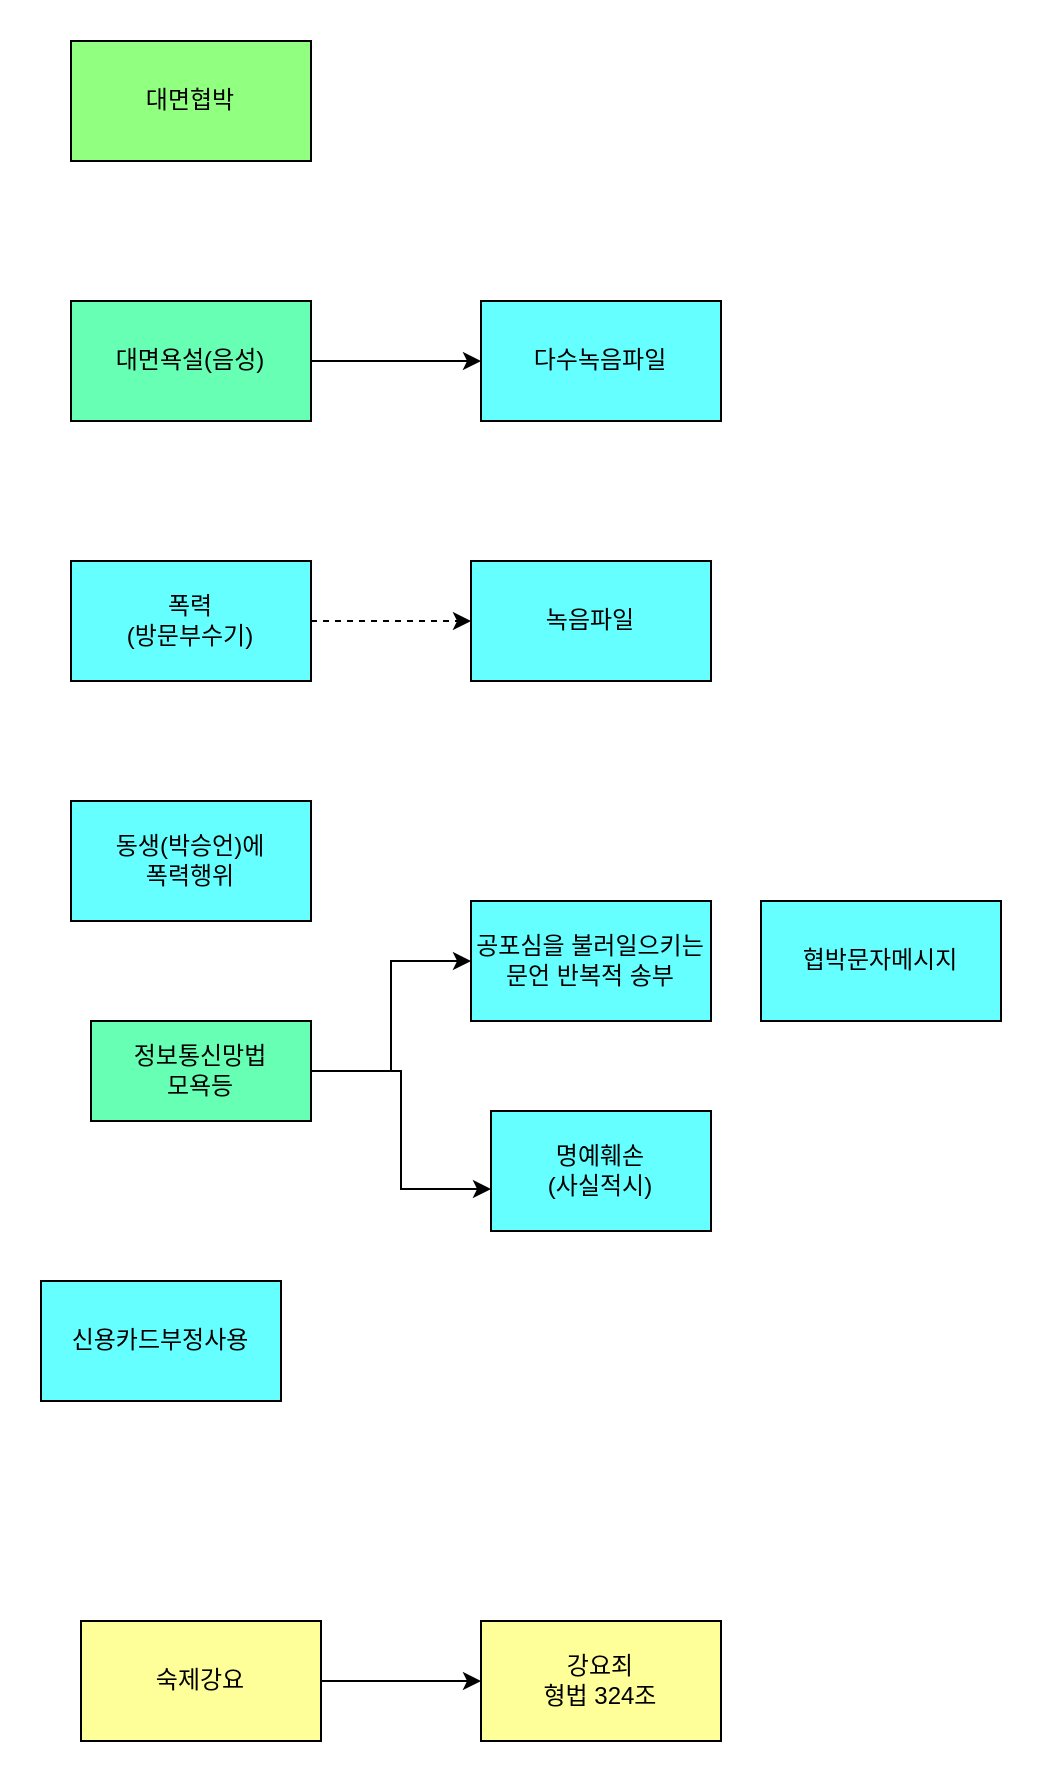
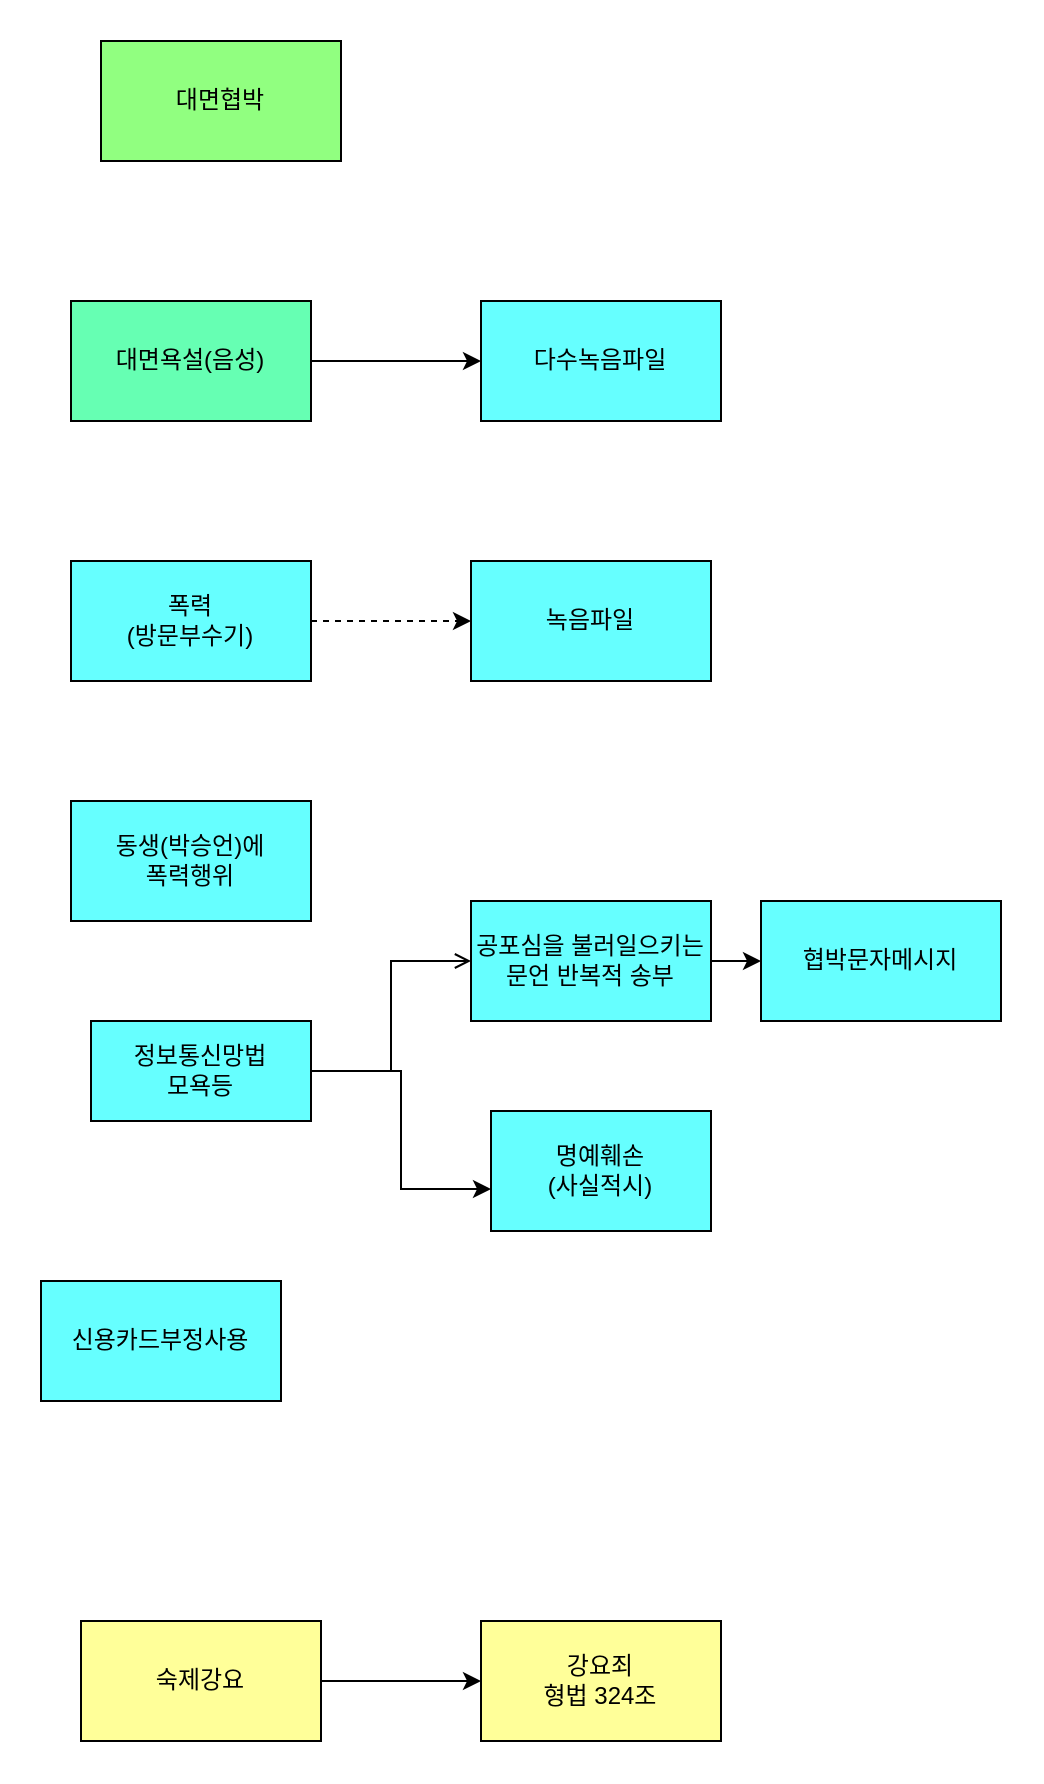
node "대면협박": moved (191, 101) -> (221, 101)
edge "정보통신망법 모욕등" -> "공포심을 불러일으키는 문언 반복적 송부": arrowhead classic -> open
edge "공포심을 불러일으키는 문언 반복적 송부" -> "협박문자메시지": added
node "정보통신망법 모욕등": fillcolor #66ffb3 -> #66ffff
